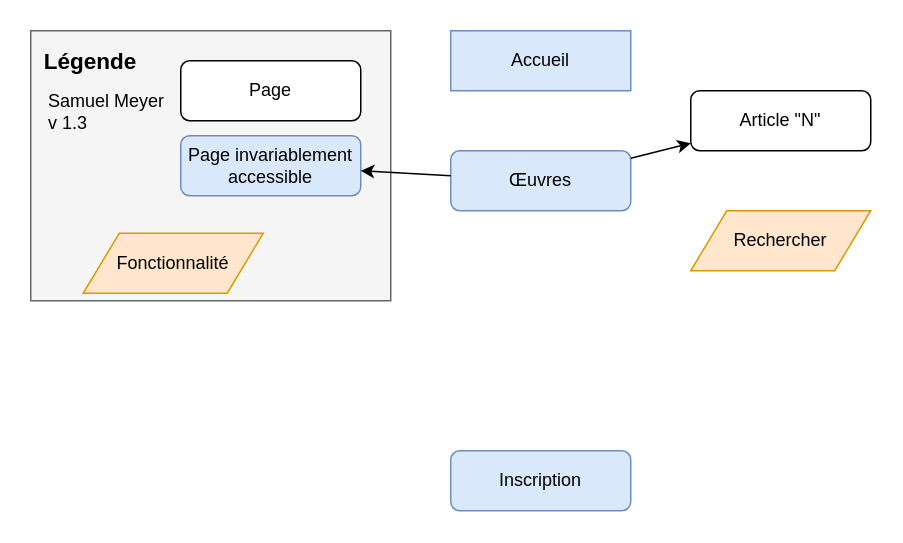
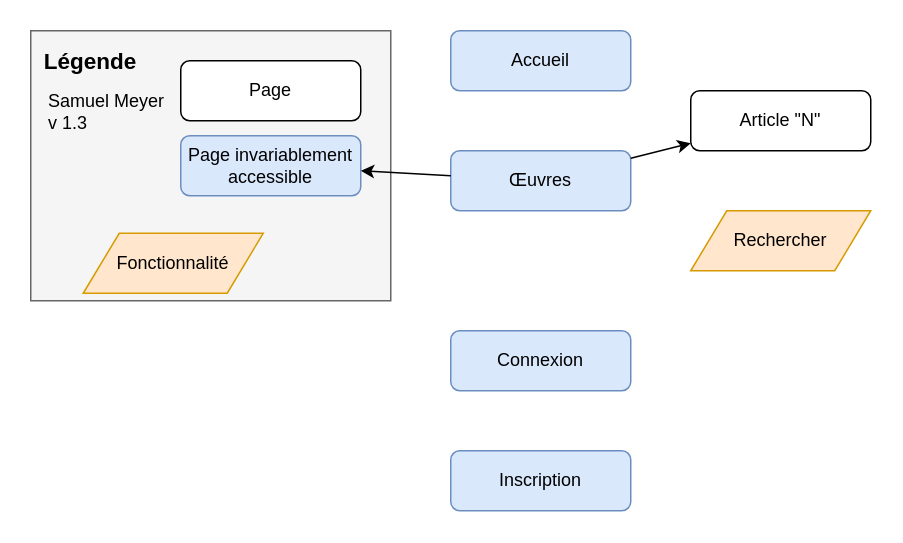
node "Accueil": shape rectangle -> rounded rectangle
node "Connexion": added
